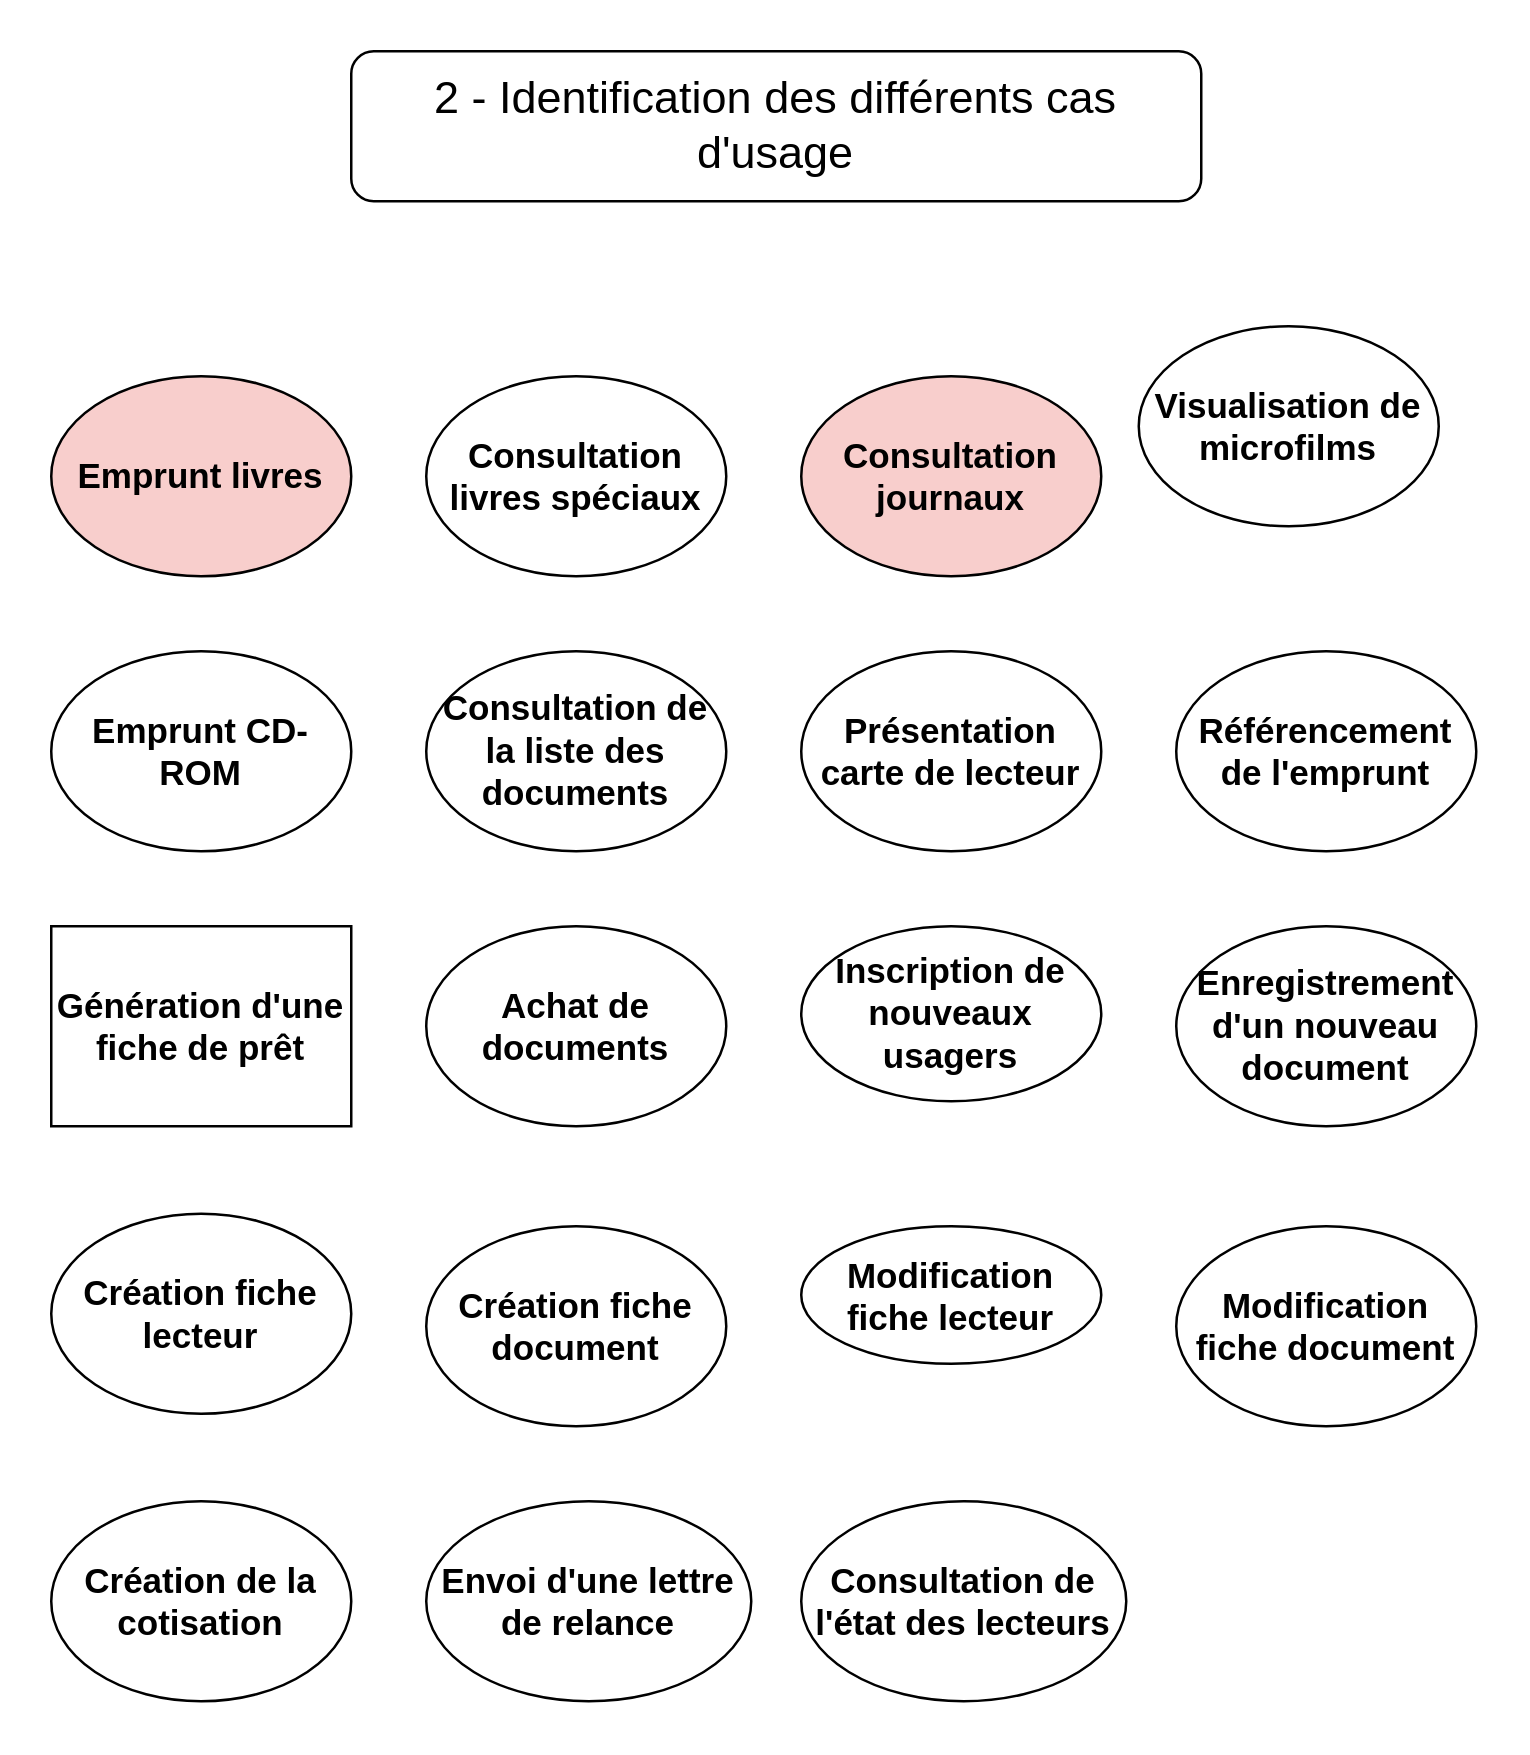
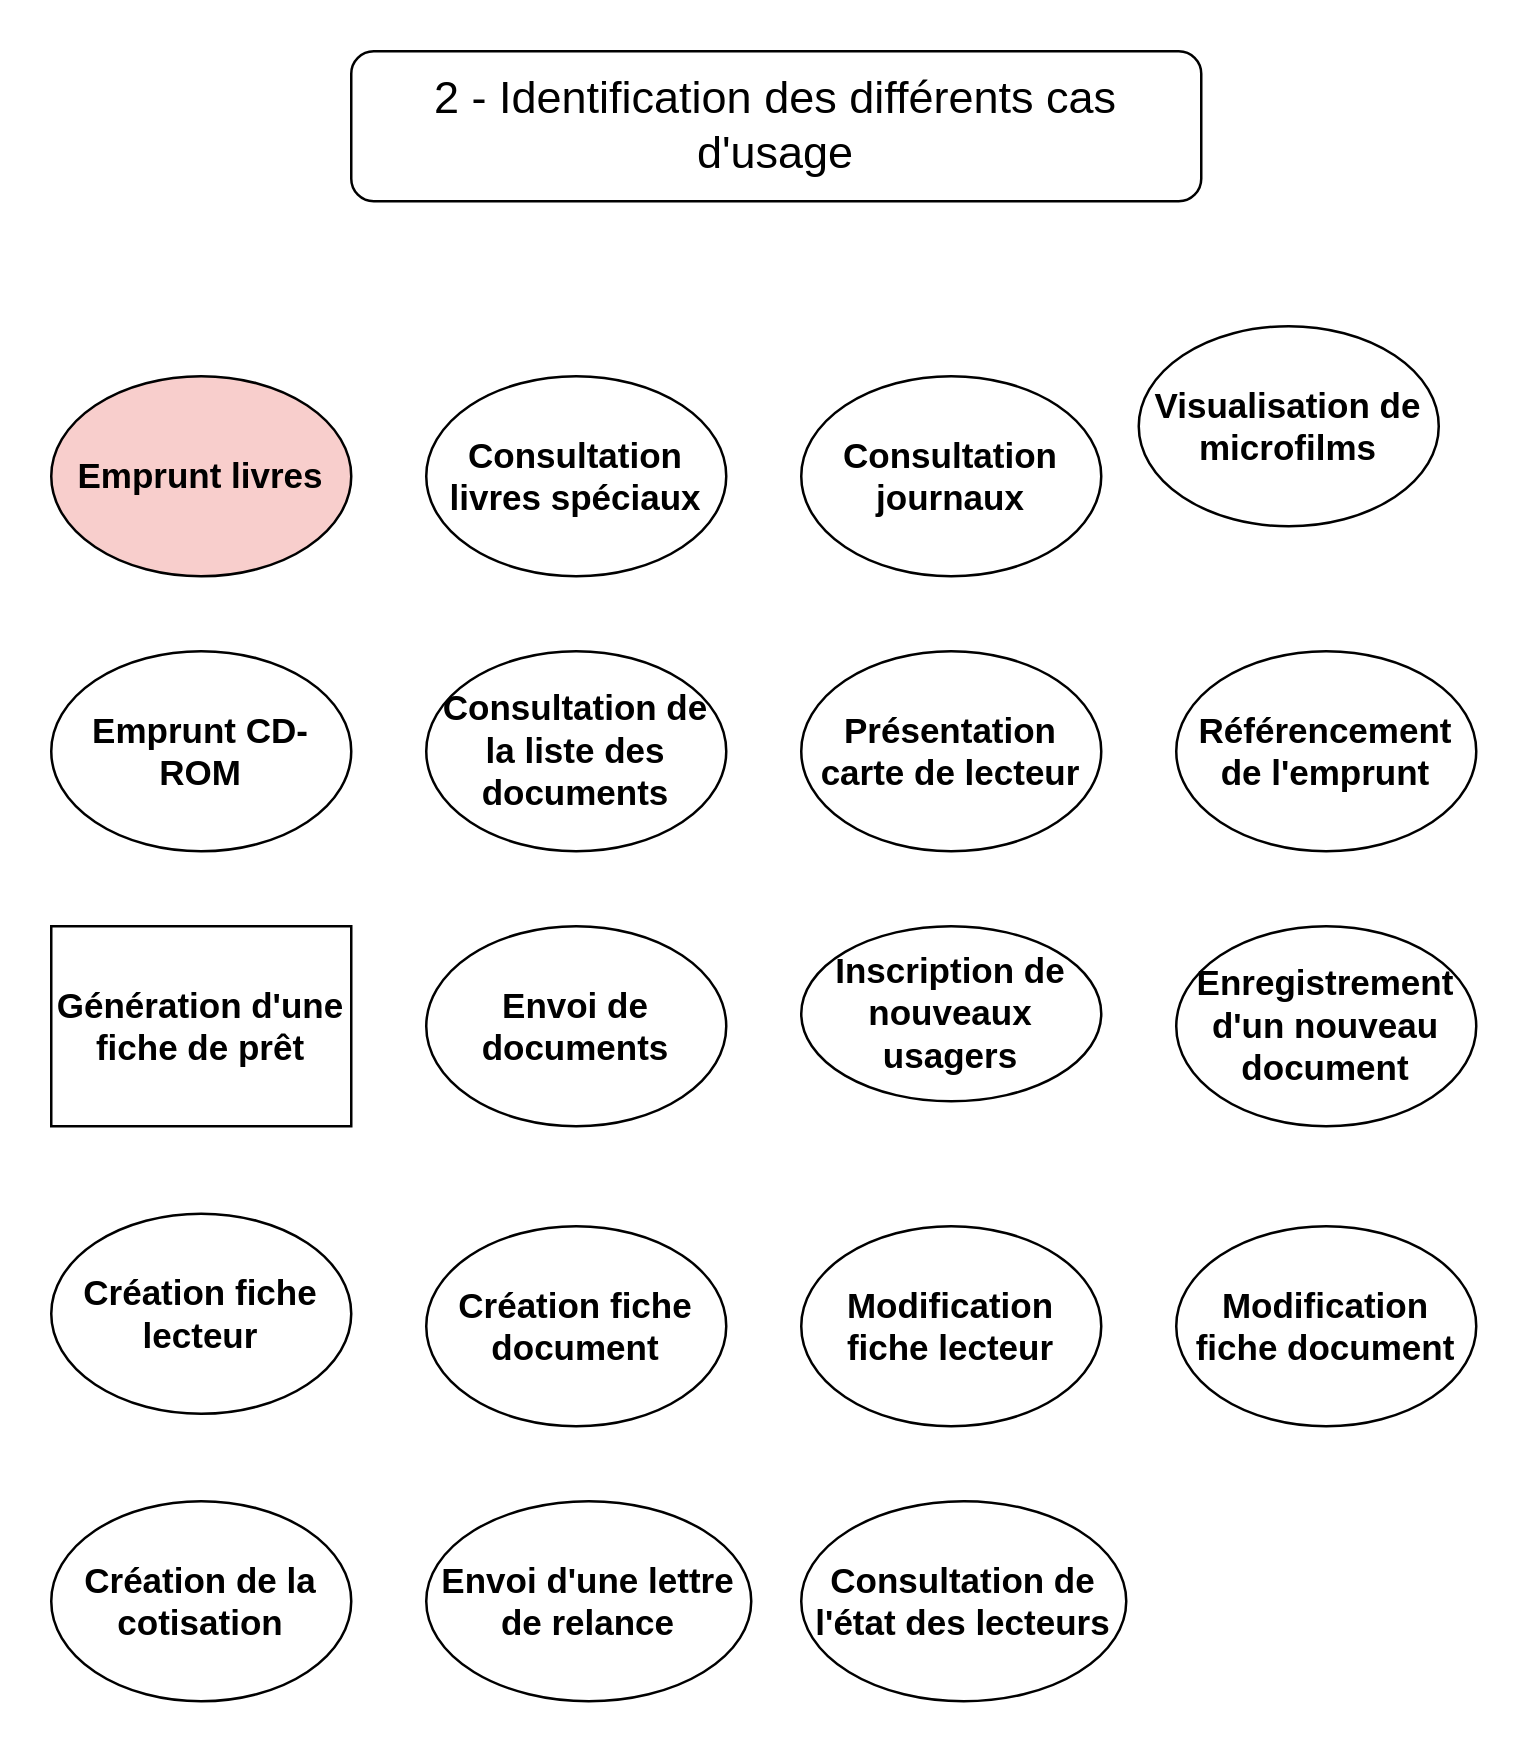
node "Consultation journaux": fillcolor #f8cecc -> #ffffff
node "Achat de documents": label "Achat de documents" -> "Envoi de documents"
node "Modification fiche lecteur": size 300x138 -> 300x200
